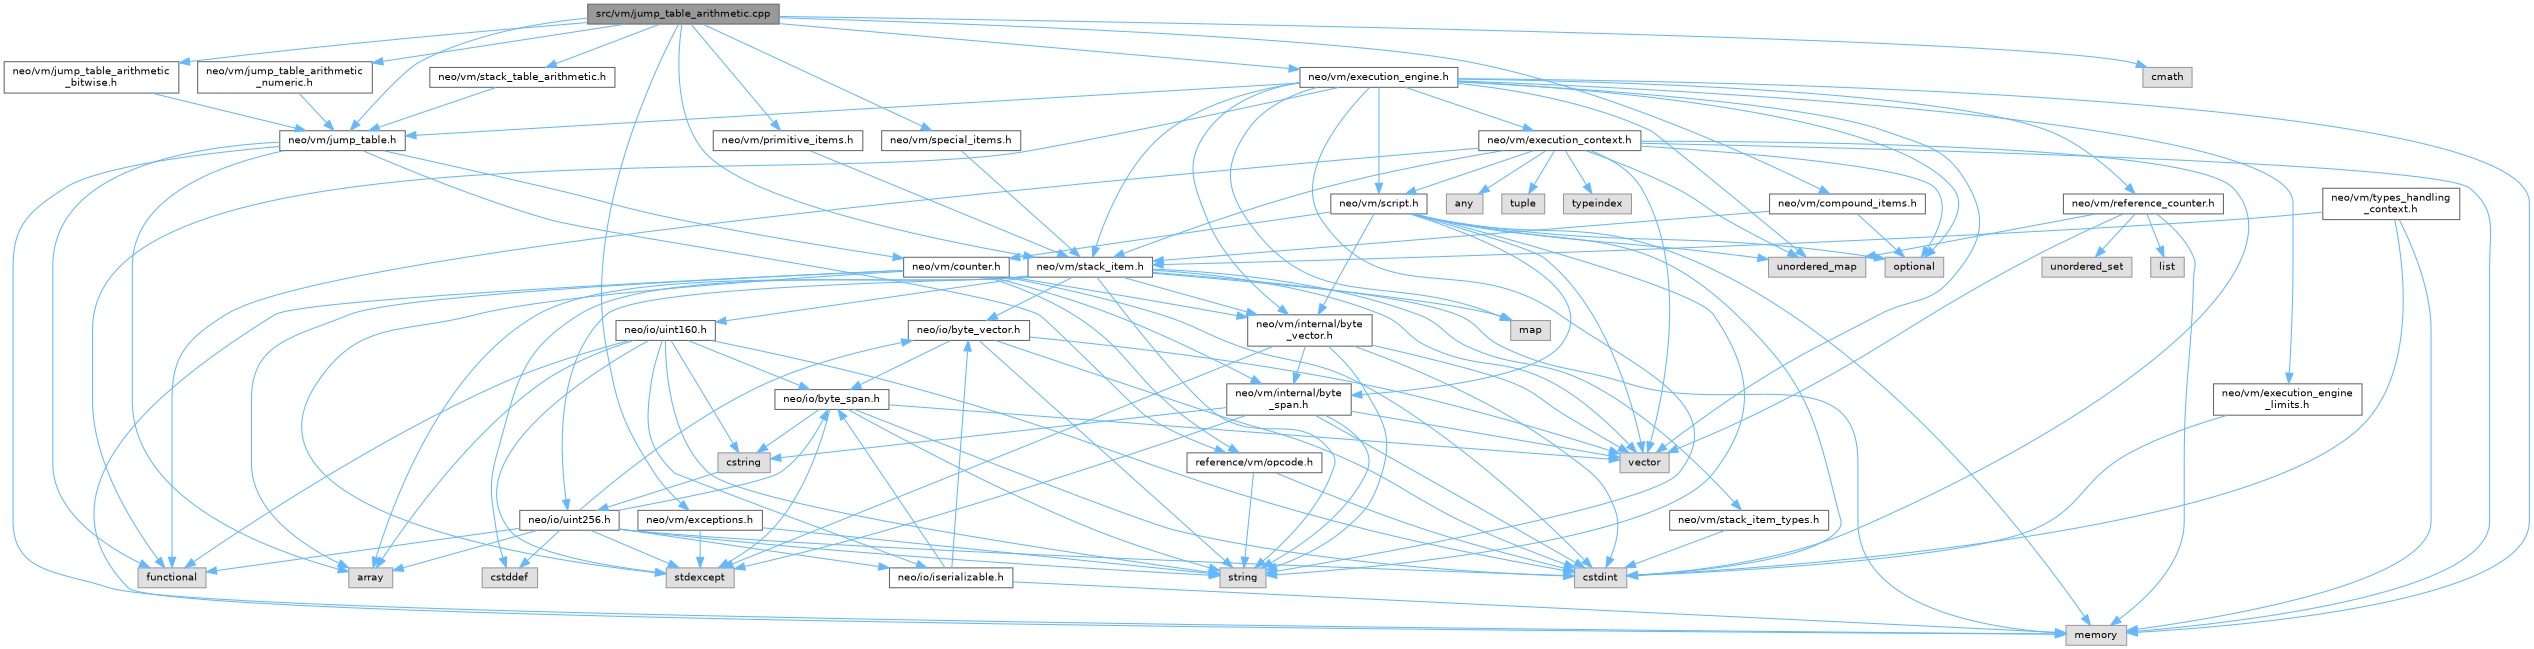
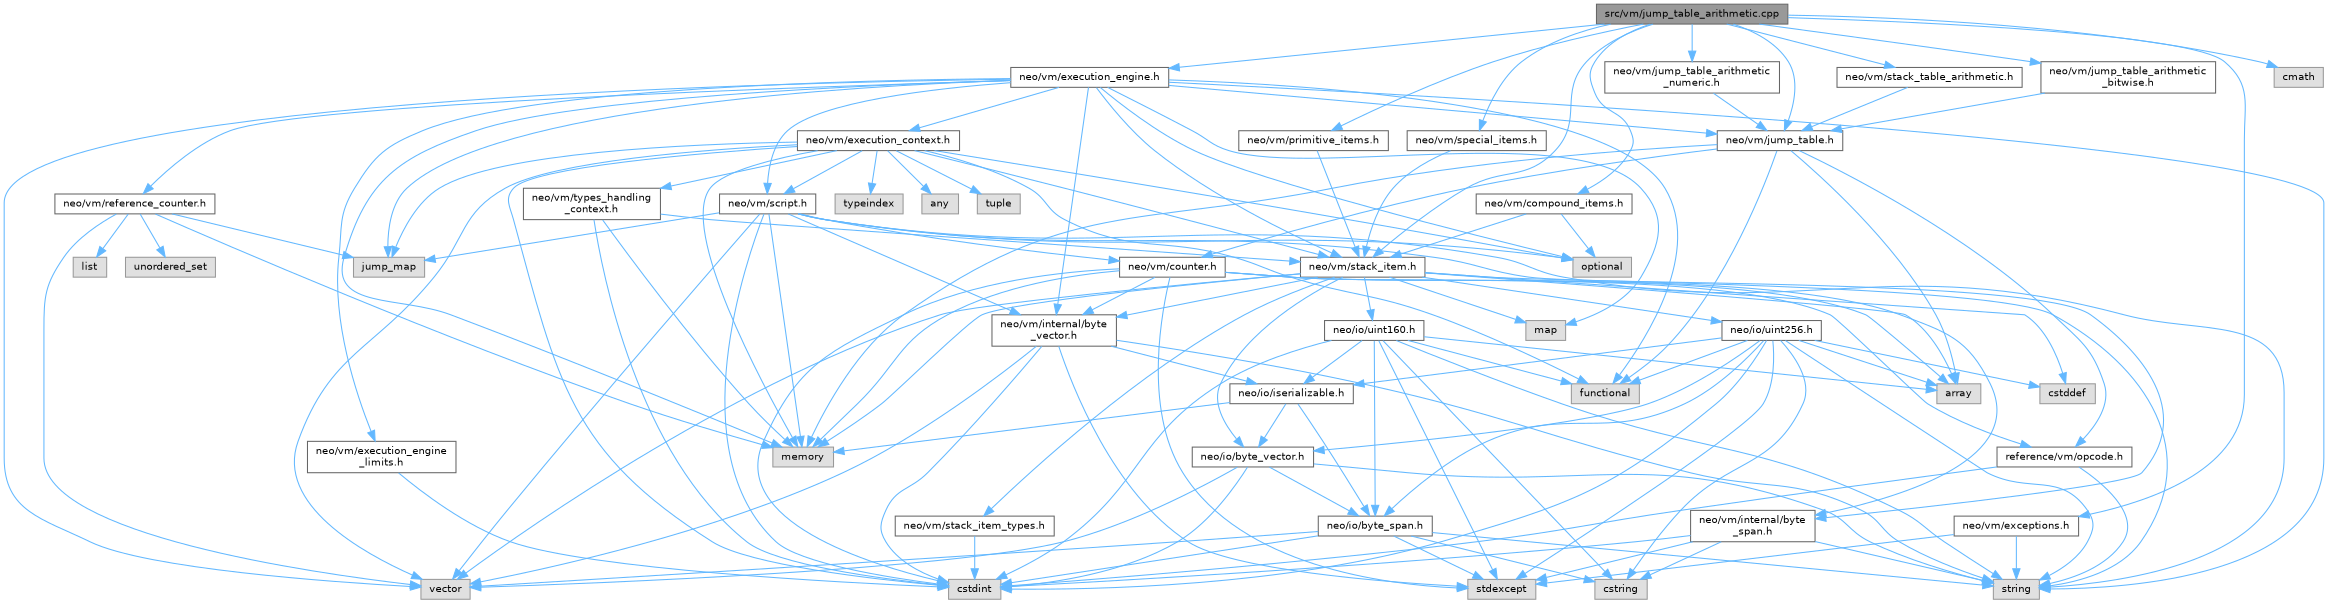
edge "neo/vm/execution_context.h" -> "neo/vm/types_handling _context.h": added
node "unordered_map": label "unordered_map" -> "jump_map"
edge "neo/vm/internal/byte _vector.h" -> "neo/vm/internal/byte _span.h": now "neo/vm/internal/byte _vector.h" -> "neo/io/iserializable.h"
edge "neo/vm/internal/byte _span.h" -> "vector": removed
edge "cstring" -> "neo/io/uint256.h": reversed
